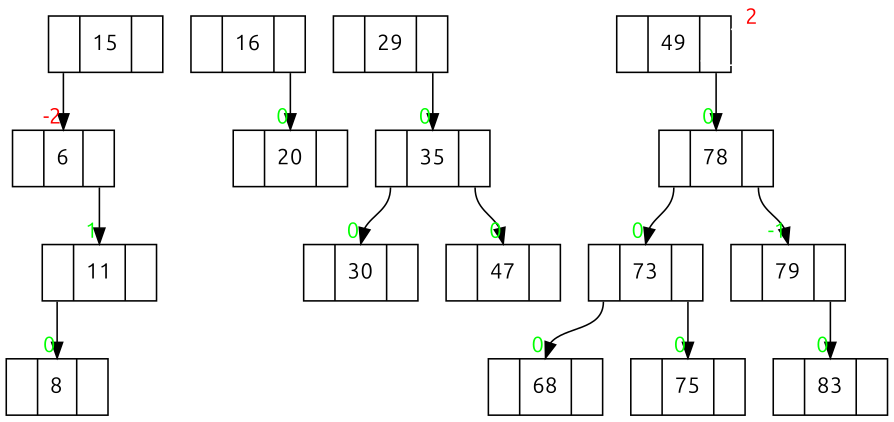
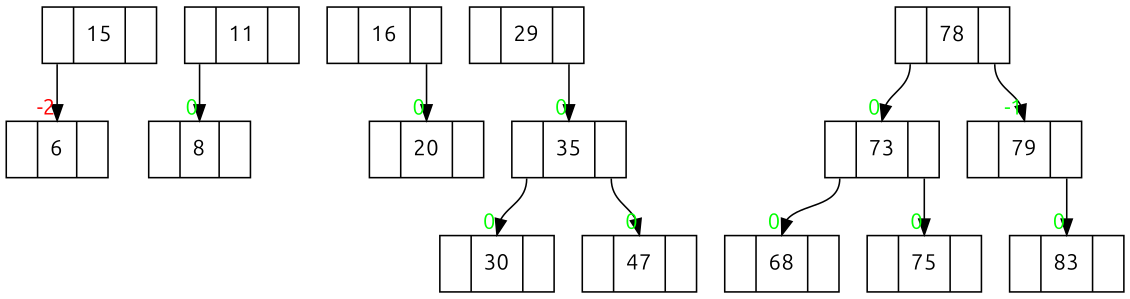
node "49": removed
edge "6" -> "11": removed
